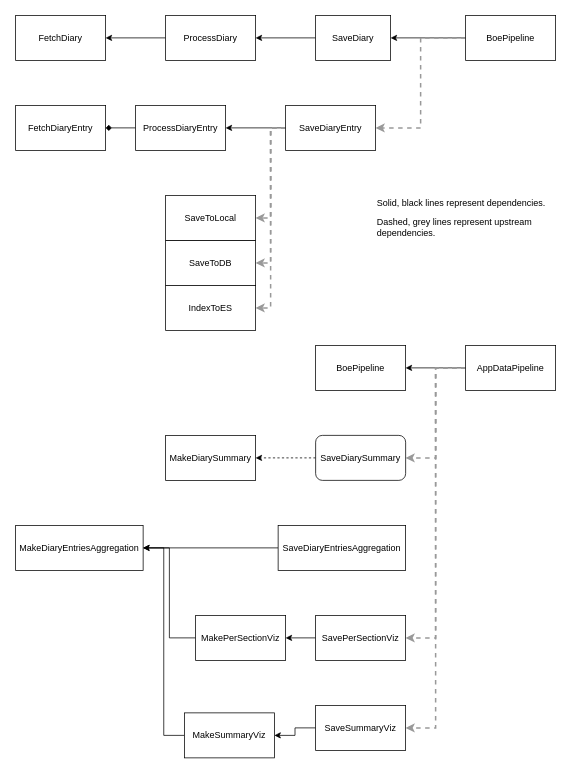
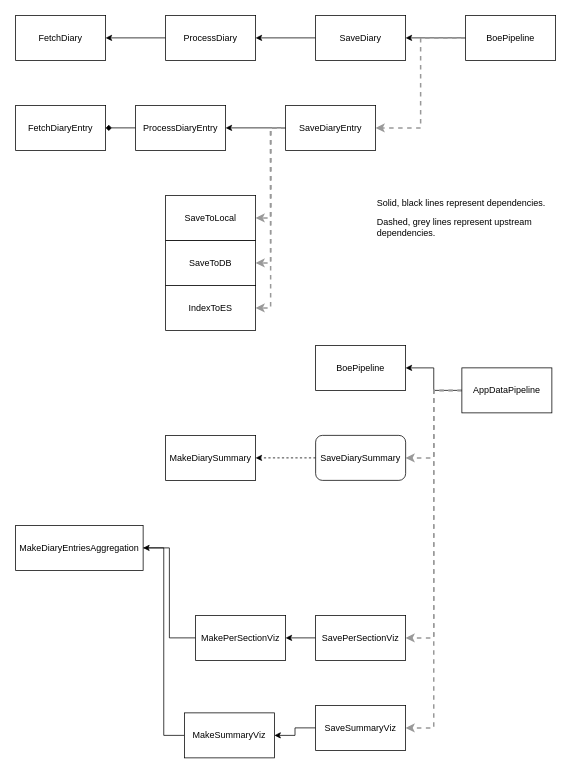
node "SaveDiary": size 75x45 -> 90x45
node "AppDataPipeline": moved (510, 368) -> (507, 390)
edge "SaveDiaryEntriesAggregation" -> "MakeDiaryEntriesAggregation": removed
node "SaveDiaryEntriesAggregation": removed
